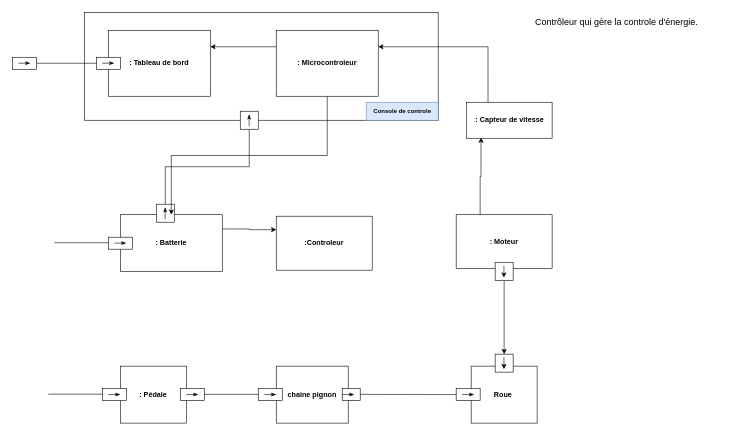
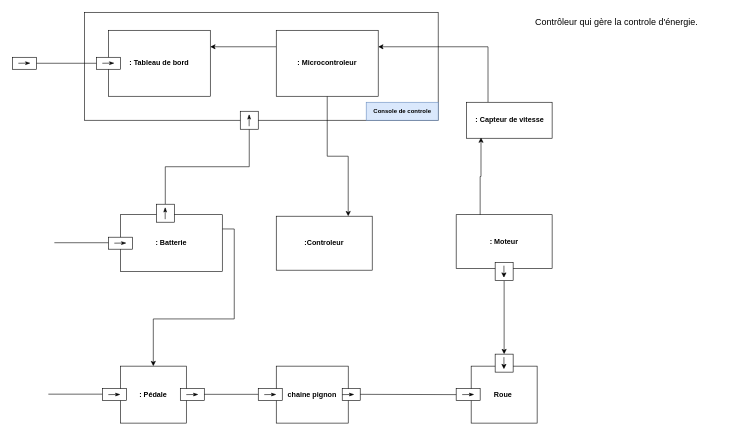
edge ": Microcontroleur" -> ": Batterie": now ": Microcontroleur" -> ":Controleur"
edge ": Batterie" -> ":Controleur": now ": Batterie" -> ": Pédale"
